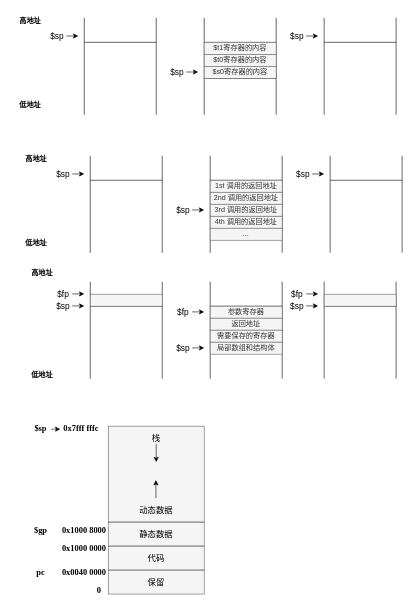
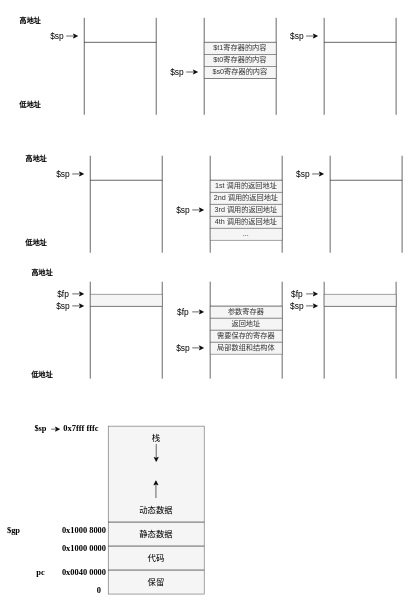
node "$gp": moved (41, 531) -> (14, 531)
